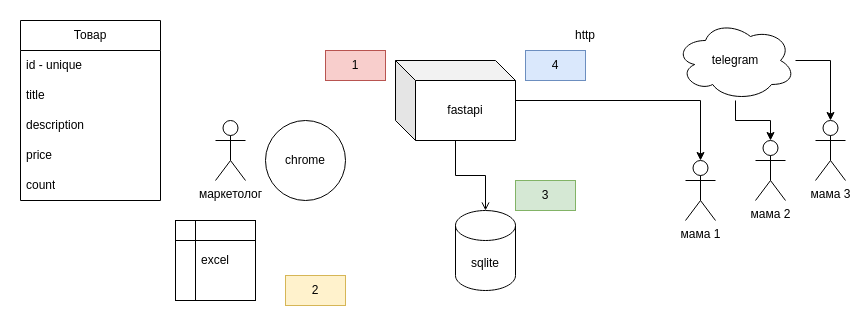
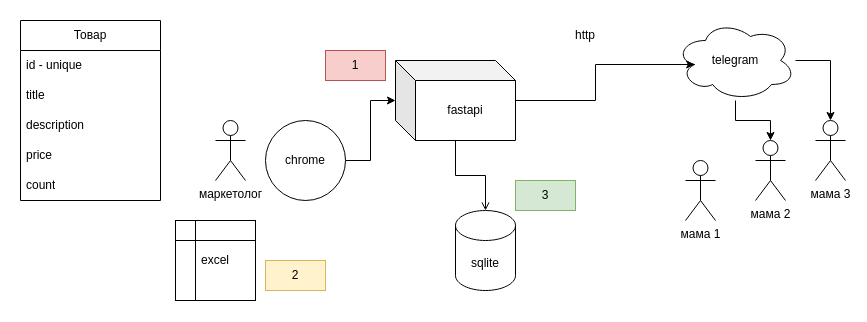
node "4": removed
edge "fastapi" -> "мама 1": now "fastapi" -> "telegram"
edge "chrome" -> "fastapi": added
node "2": moved (316, 291) -> (296, 276)
